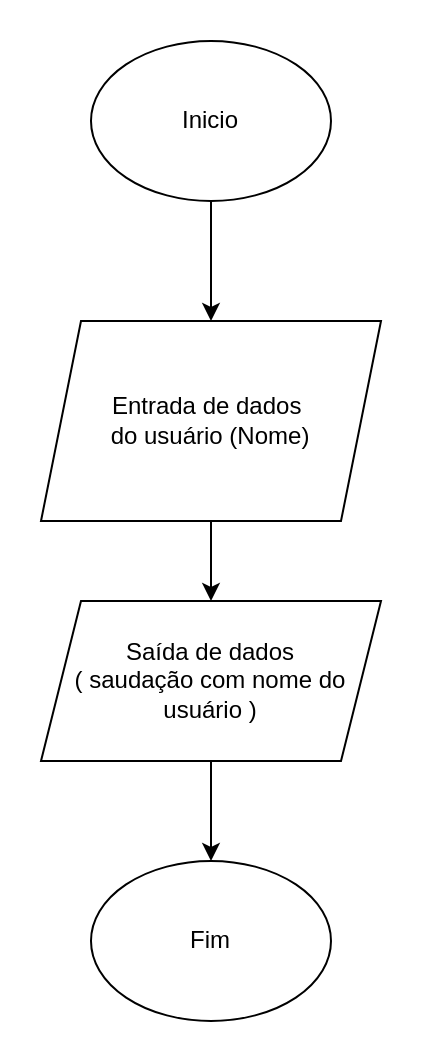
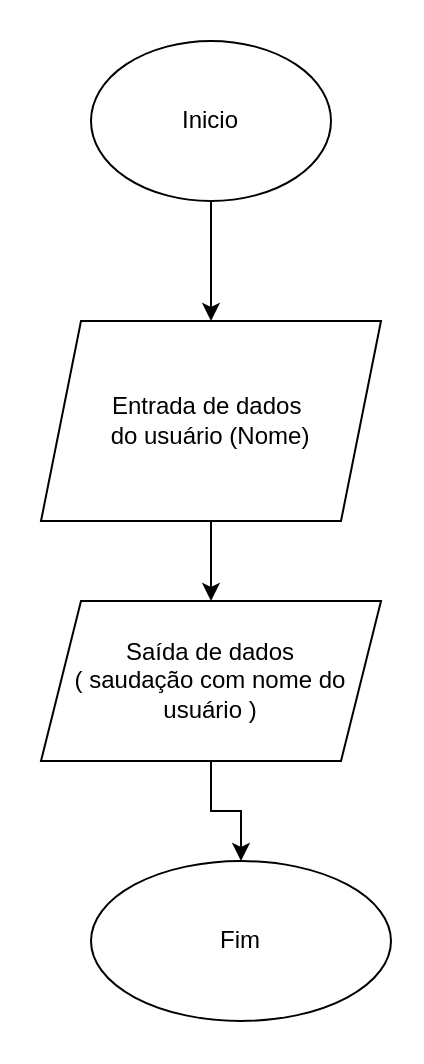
node "Fim": size 240x160 -> 300x160
